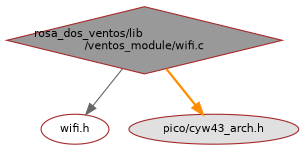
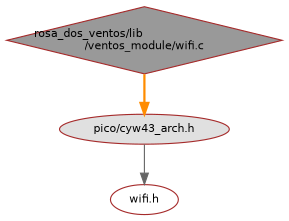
edge "rosa_dos_ventos/lib /ventos_module/wifi.c" -> "wifi.h": now "pico/cyw43_arch.h" -> "wifi.h"
